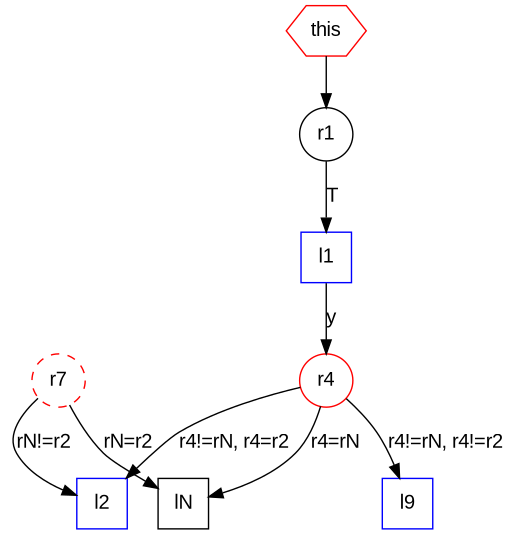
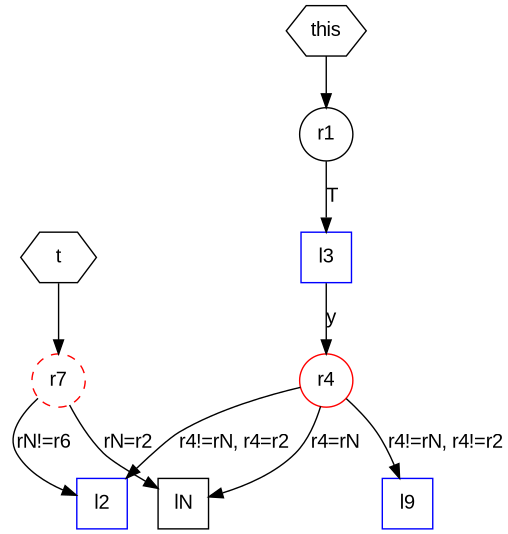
node "this": color red -> black
node "t": added
node "l1": label "l1" -> "l3"
edge "r7" -> "l2": label "rN!=r2" -> "rN!=r6"
